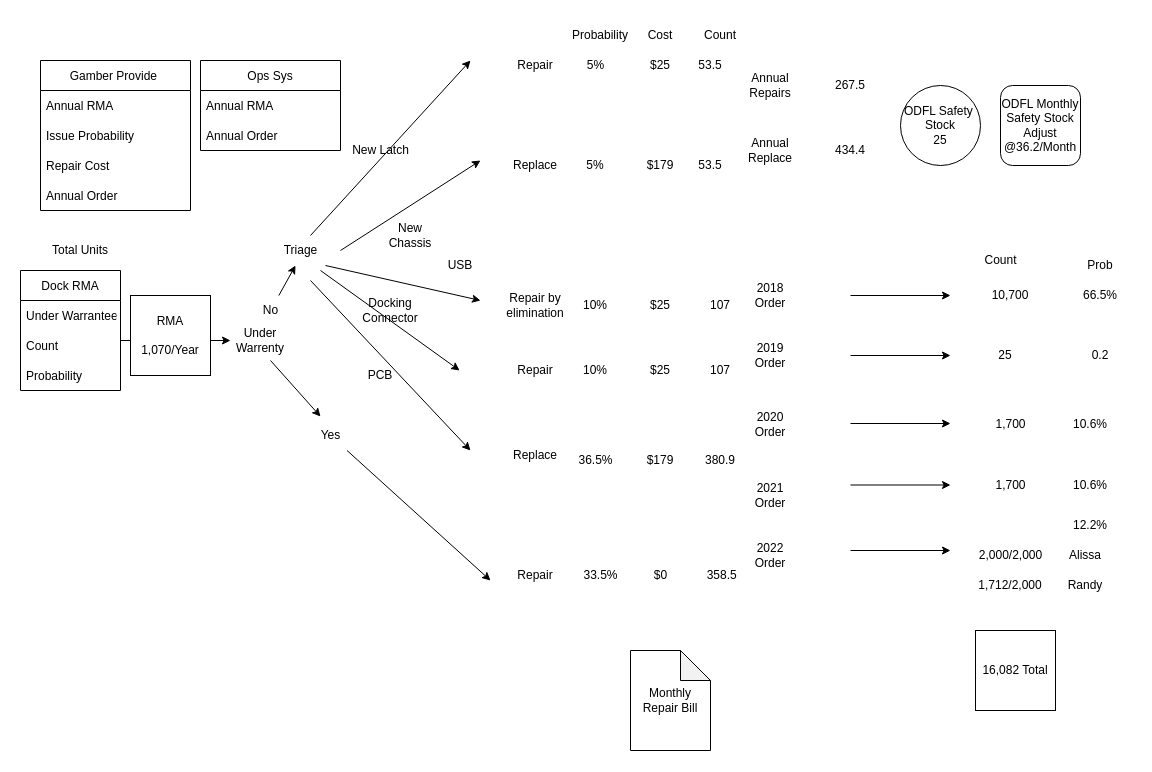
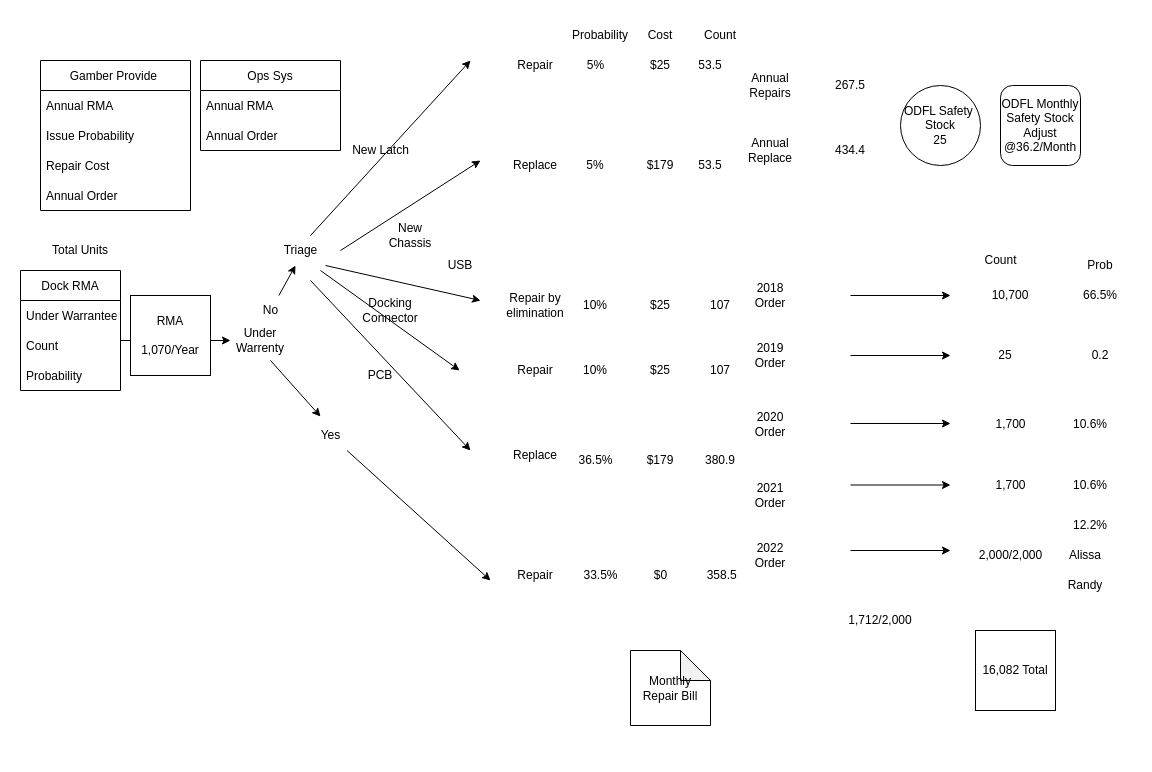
node "1,712/2,000": moved (1011, 586) -> (881, 621)
node "Monthly Repair Bill": size 80x100 -> 80x75
